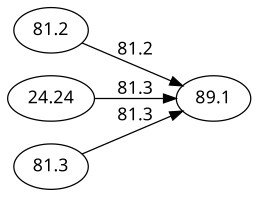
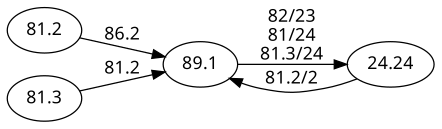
edge "81.2" -> "89.1": label "81.2" -> "86.2"
edge "89.1" -> "24.24": added, label "82/23 81/24 81.3/24"
edge "24.24" -> "89.1": label "81.3" -> "81.2/2"
edge "81.3" -> "89.1": label "81.3" -> "81.2"
